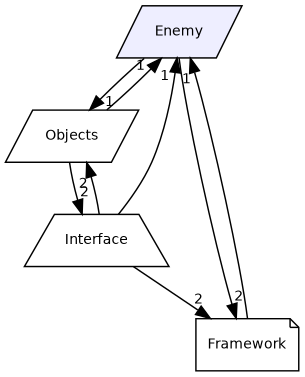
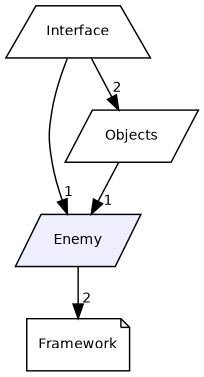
edge "Enemy" -> "Objects": removed
edge "Objects" -> "Interface": removed
edge "Framework" -> "Enemy": removed
edge "Interface" -> "Framework": removed
